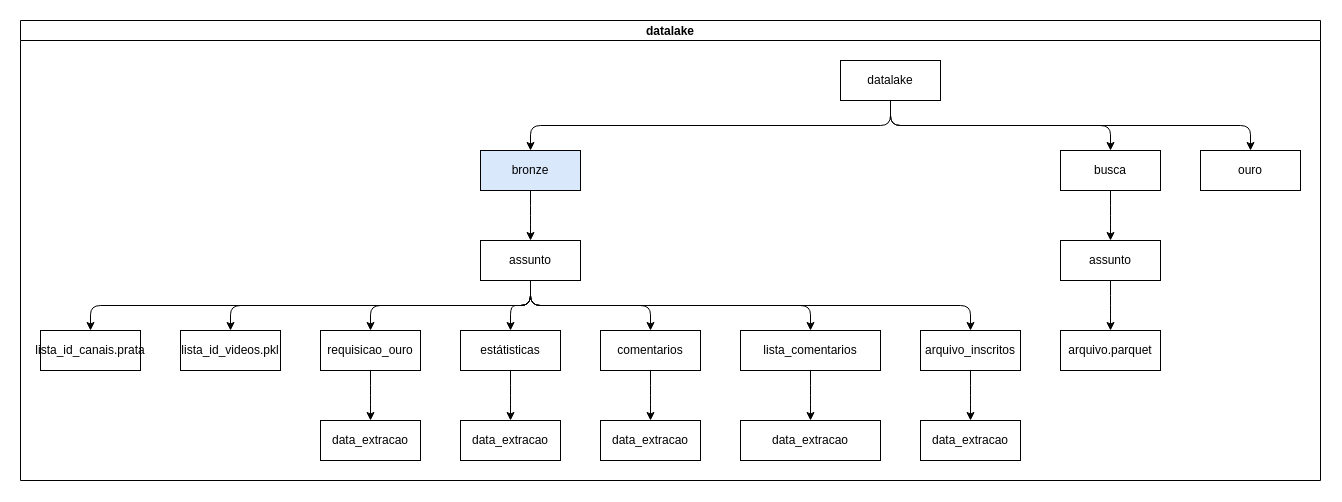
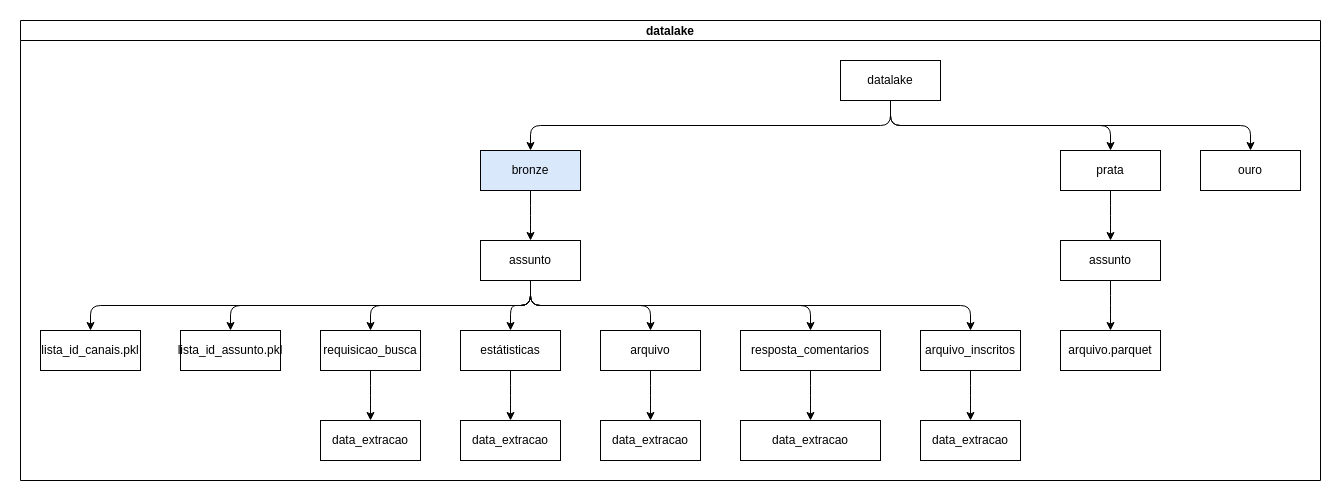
node "busca": label "busca" -> "prata"
node "lista_id_canais.prata": label "lista_id_canais.prata" -> "lista_id_canais.pkl"
node "lista_id_videos.pkl": label "lista_id_videos.pkl" -> "lista_id_assunto.pkl"
node "requisicao_ouro": label "requisicao_ouro" -> "requisicao_busca"
node "comentarios": label "comentarios" -> "arquivo"
node "lista_comentarios": label "lista_comentarios" -> "resposta_comentarios"
